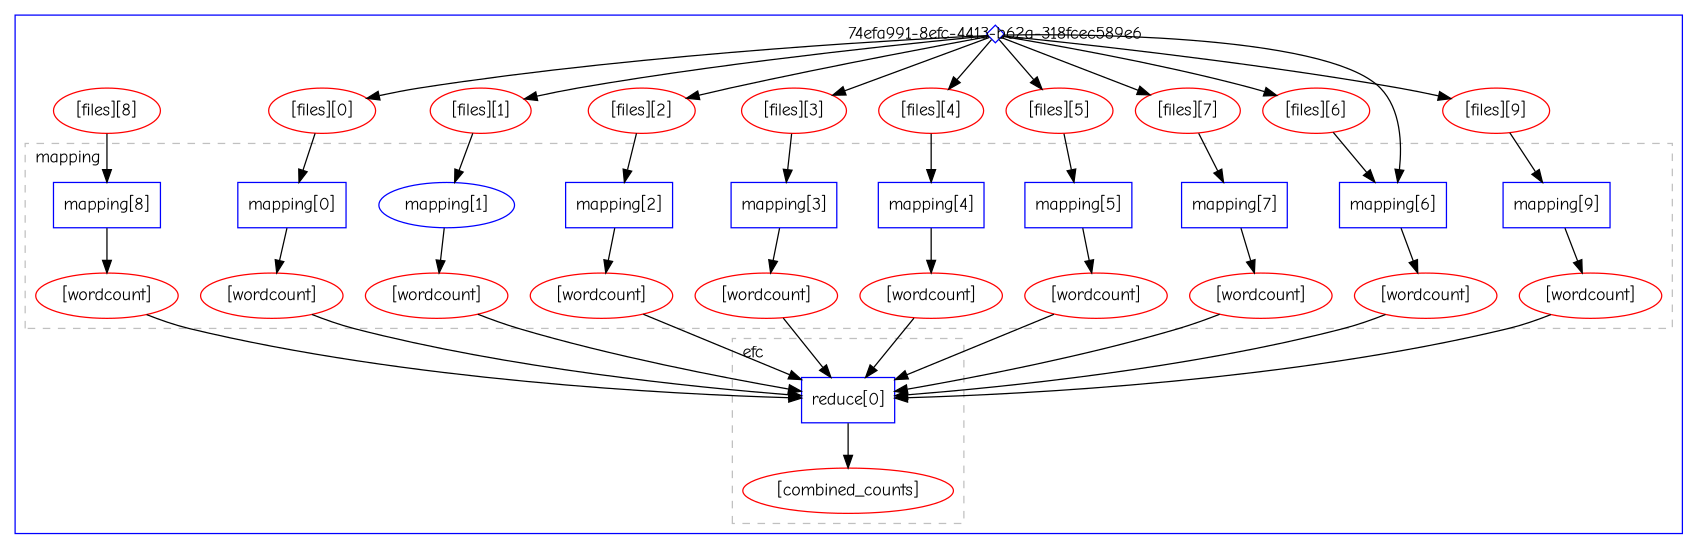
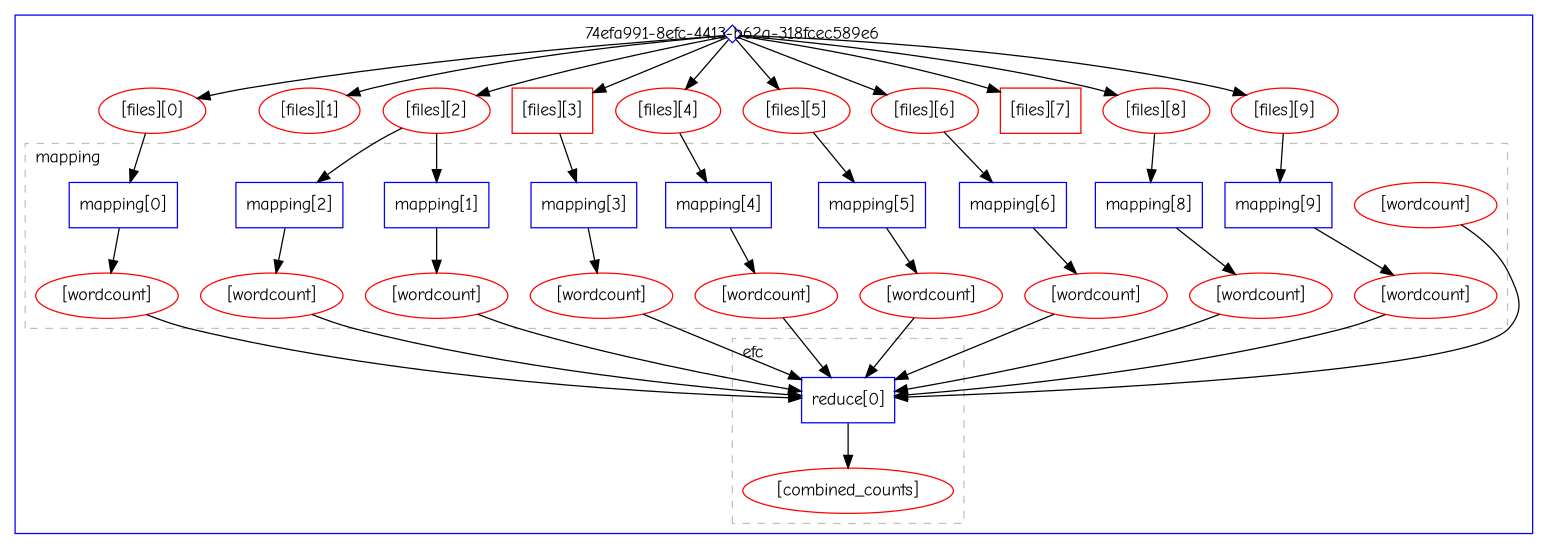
edge "74efa991-8efc-4413-b62a-318fcec589e6" -> "mapping[6]": now "74efa991-8efc-4413-b62a-318fcec589e6" -> "[files][8]"
node "[files][3]": shape ellipse -> box
node "[files][7]": shape ellipse -> box
edge "[files][1]" -> "mapping[1]": now "[files][2]" -> "mapping[1]"
node "mapping[1]": shape ellipse -> box
node "mapping[7]": removed
